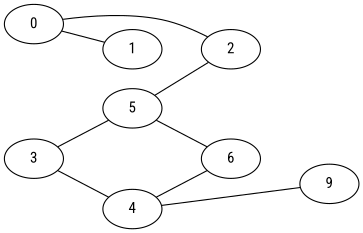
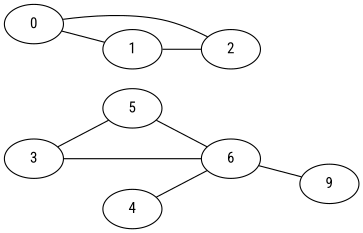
edge "2" -- "5": now "2" -- "1"
edge "3" -- "4": now "3" -- "6"
edge "9" -- "4": now "9" -- "6"
